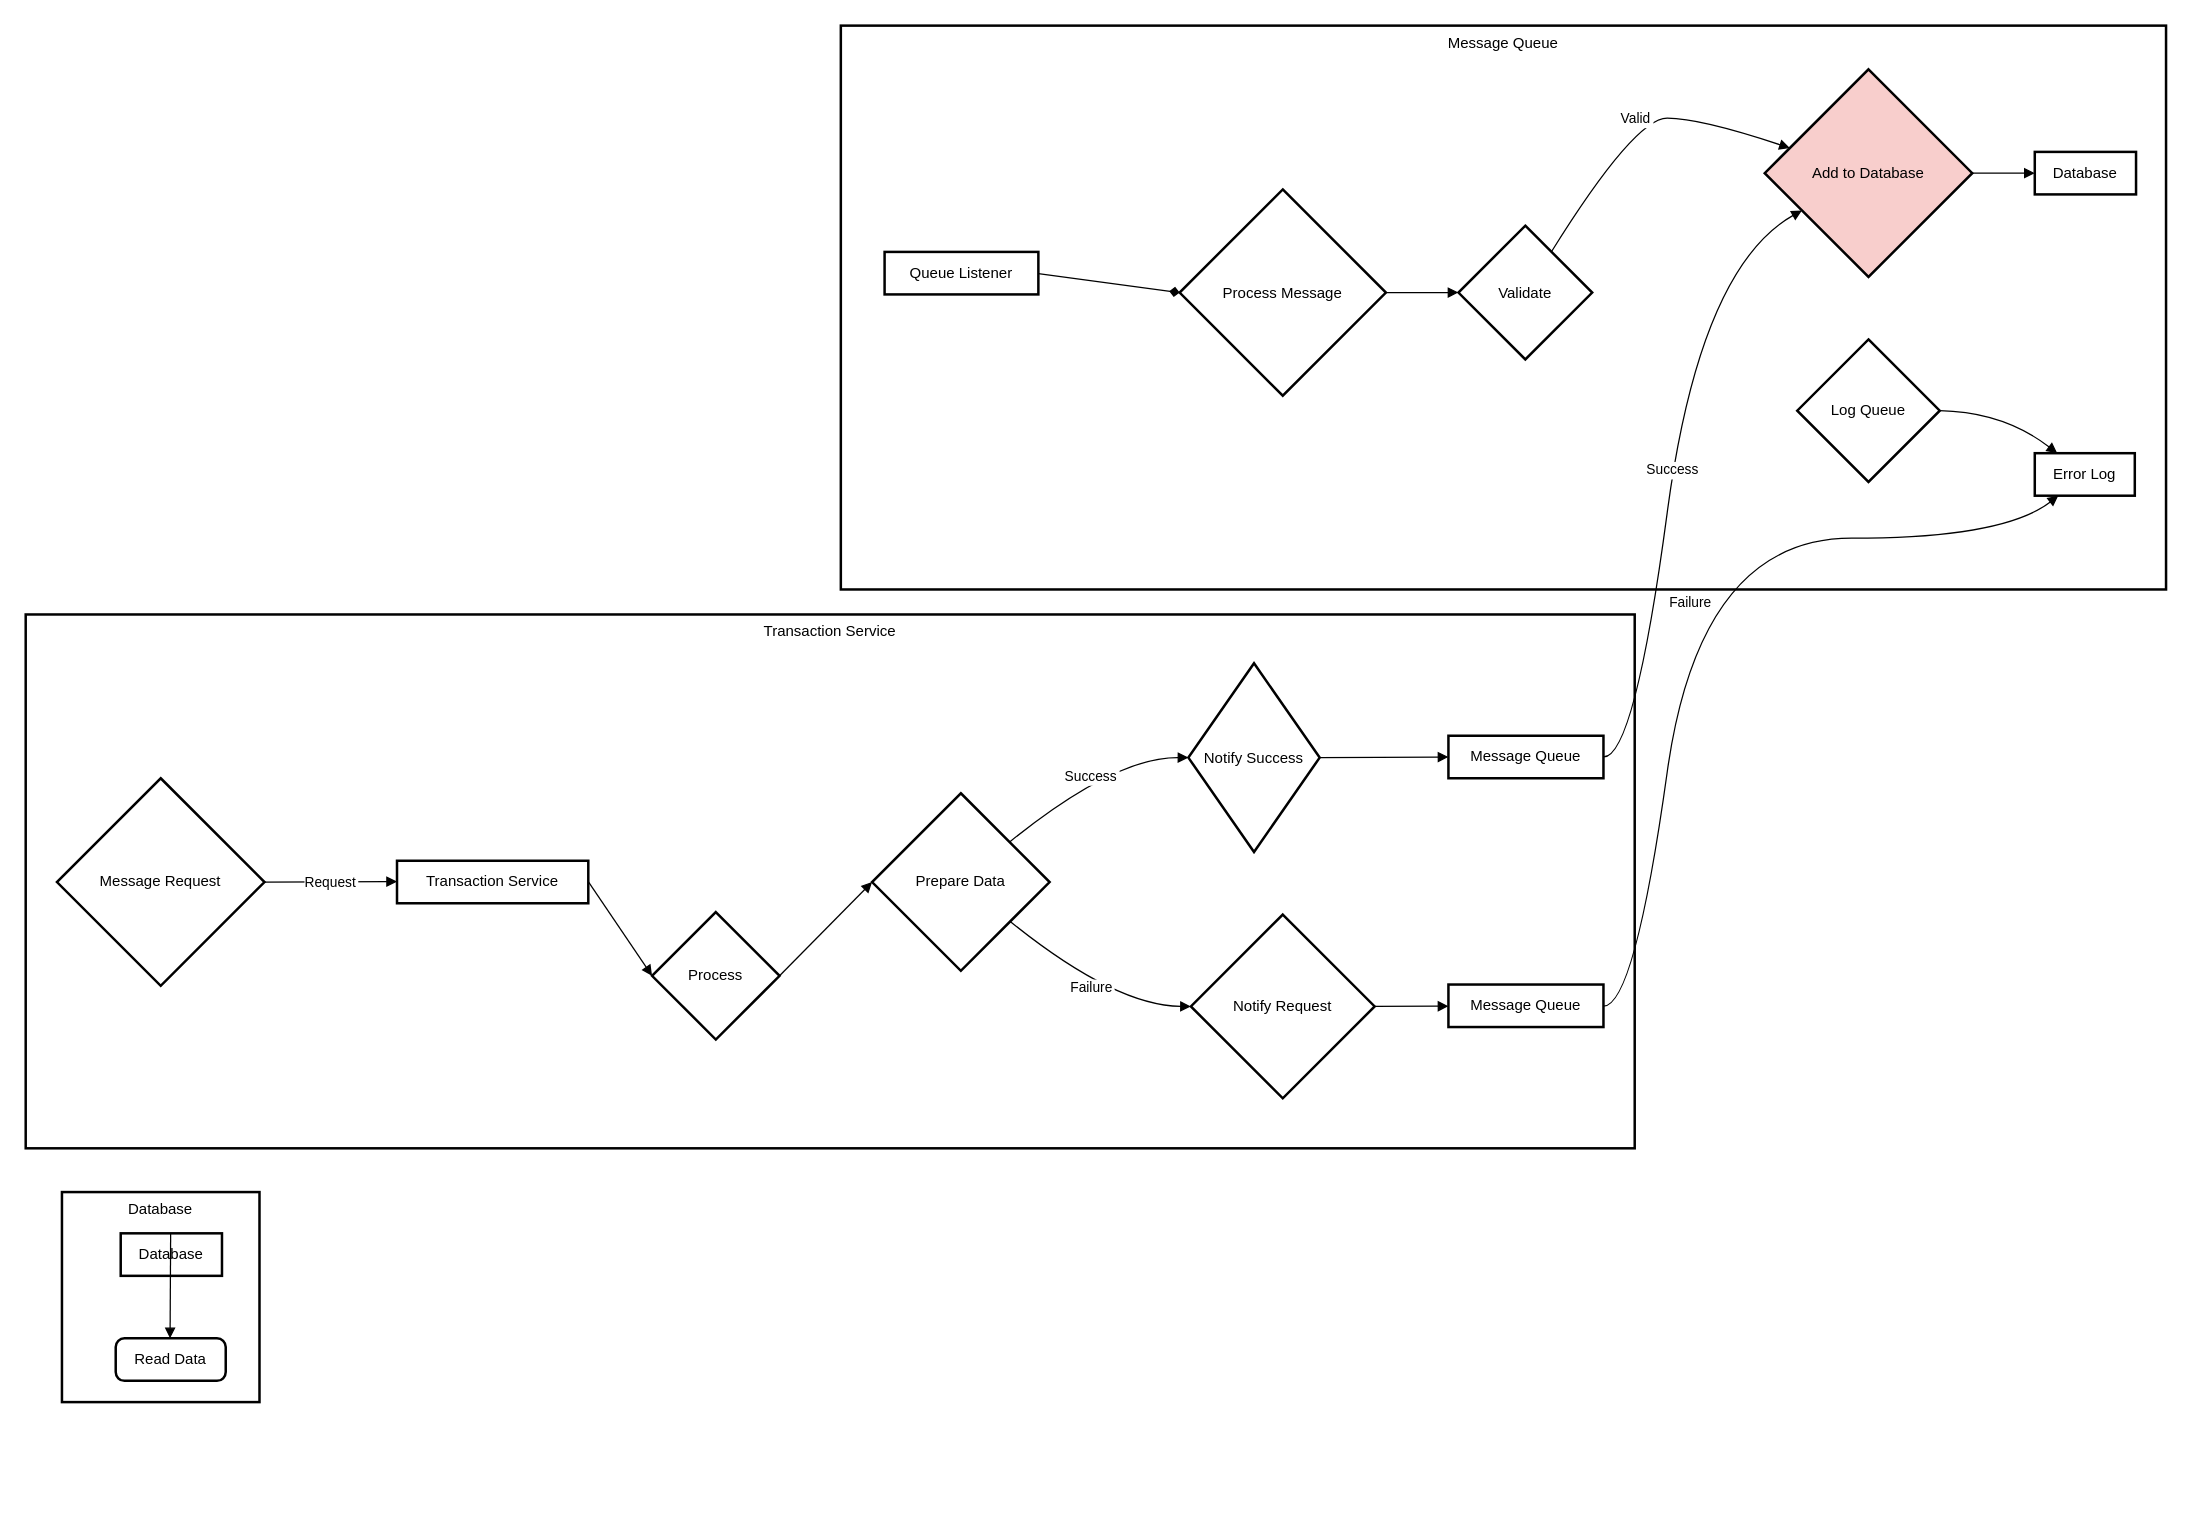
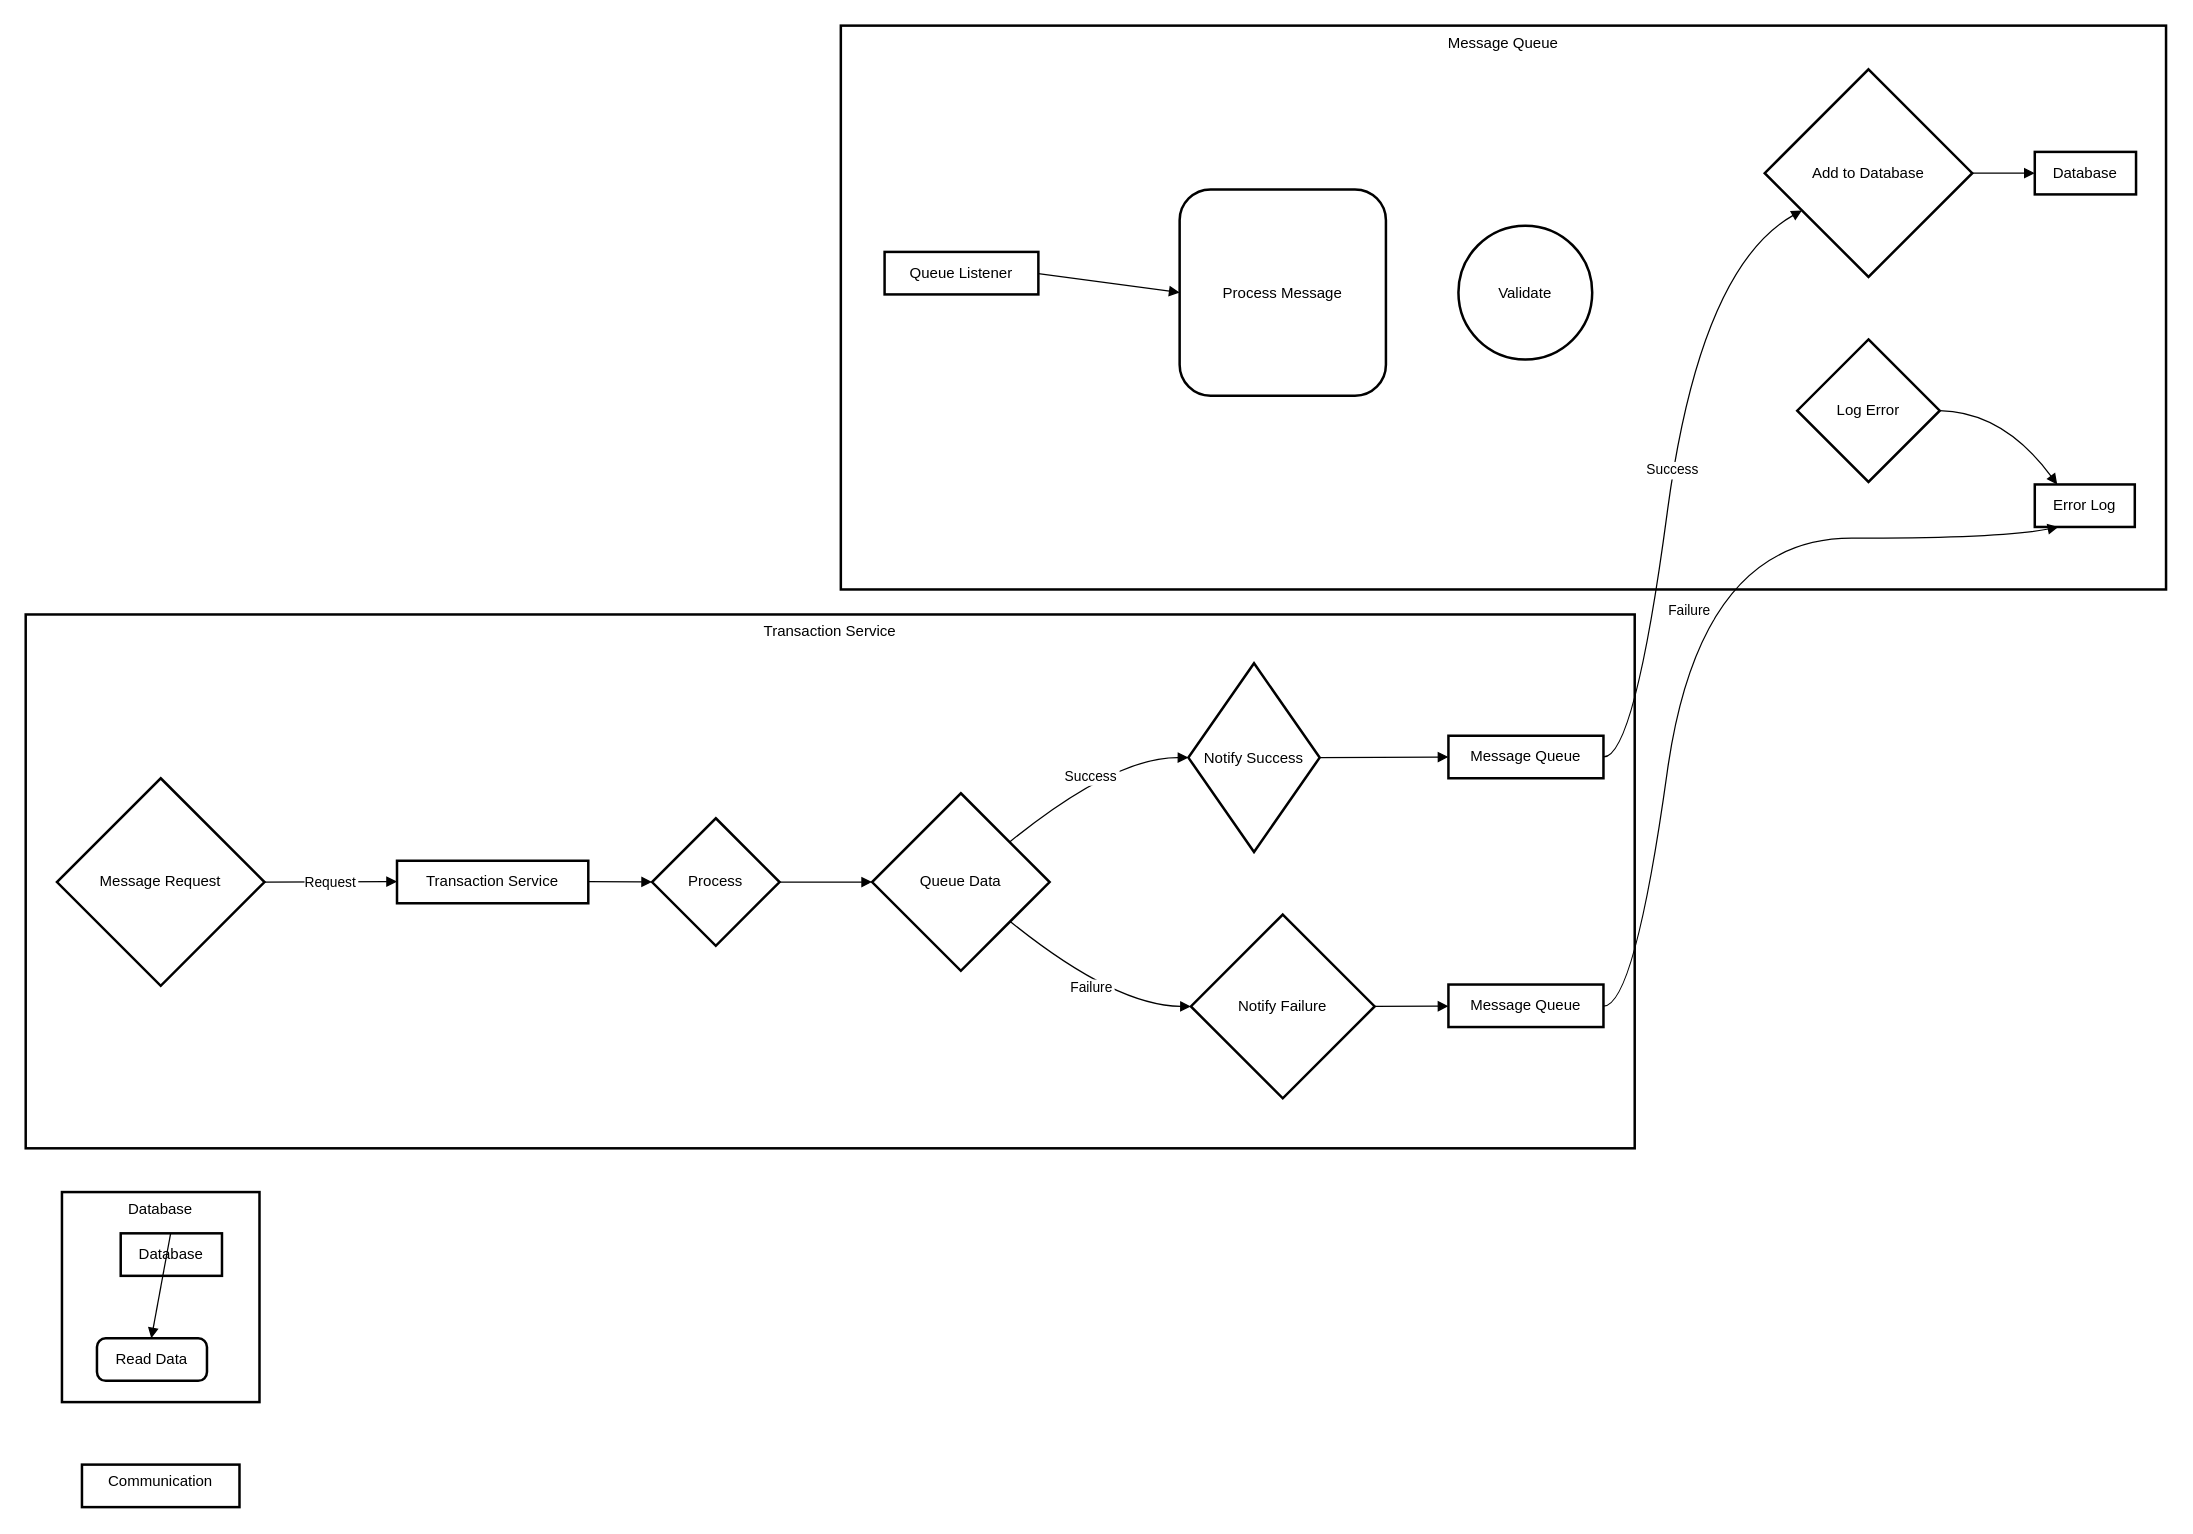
edge "Validate" -> "Add to Database": removed, label "Valid"
node "Add to Database": fillcolor #f8cecc -> #ffffff
edge "Queue Listener" -> "Process Message": arrowhead diamond -> block
node "Process Message": shape diamond -> rounded rectangle
edge "Process Message" -> "Validate": removed
node "Validate": shape diamond -> ellipse
node "Log Queue": label "Log Queue" -> "Log Error"
node "Error Log": moved (2084, 474) -> (2084, 506)
node "Prepare Data": label "Prepare Data" -> "Queue Data"
node "Process": moved (716, 976) -> (716, 882)
node "Notify Request": label "Notify Request" -> "Notify Failure"
node "Read Data": moved (171, 1359) -> (152, 1359)
node "Communication": added
